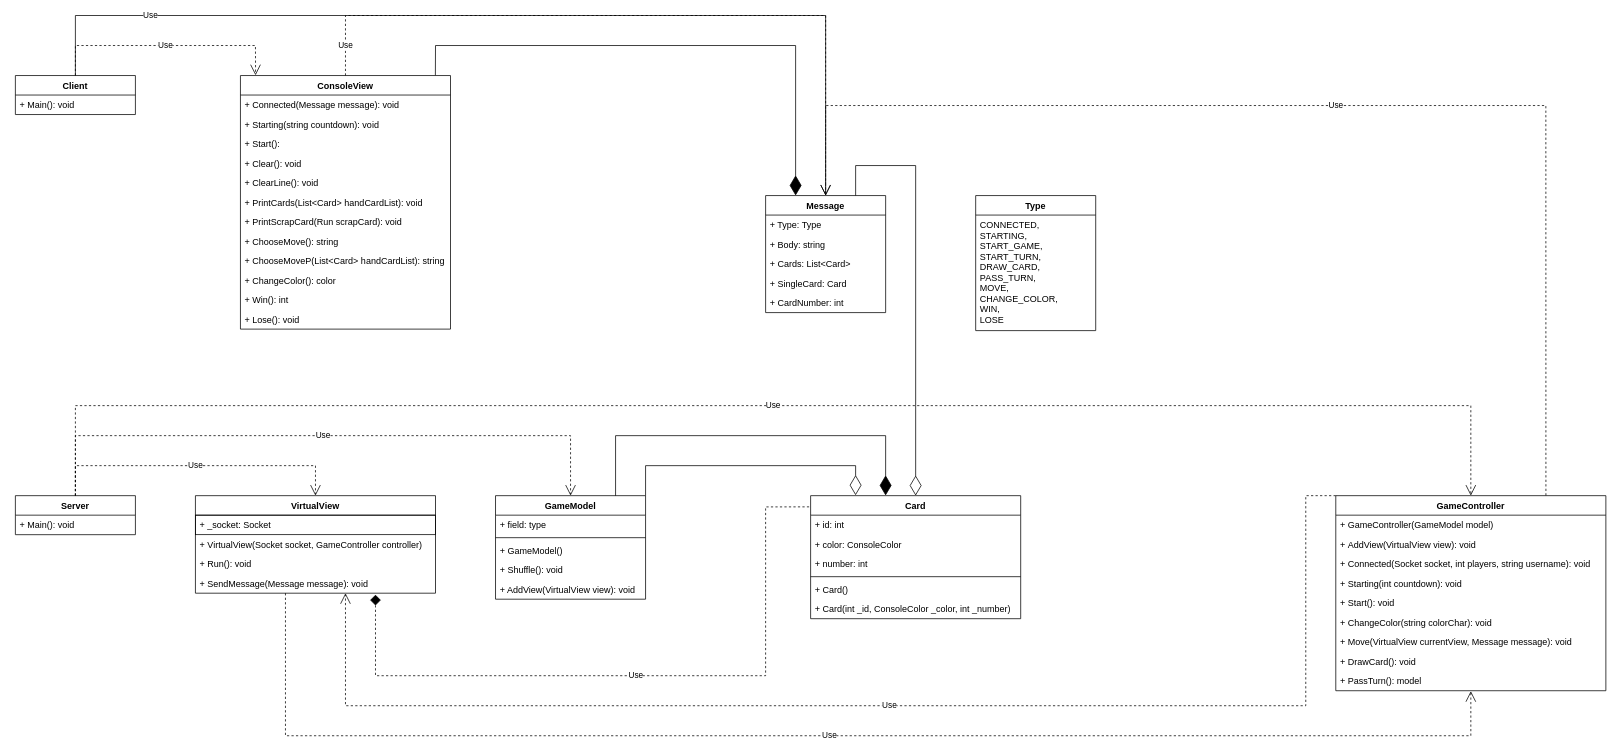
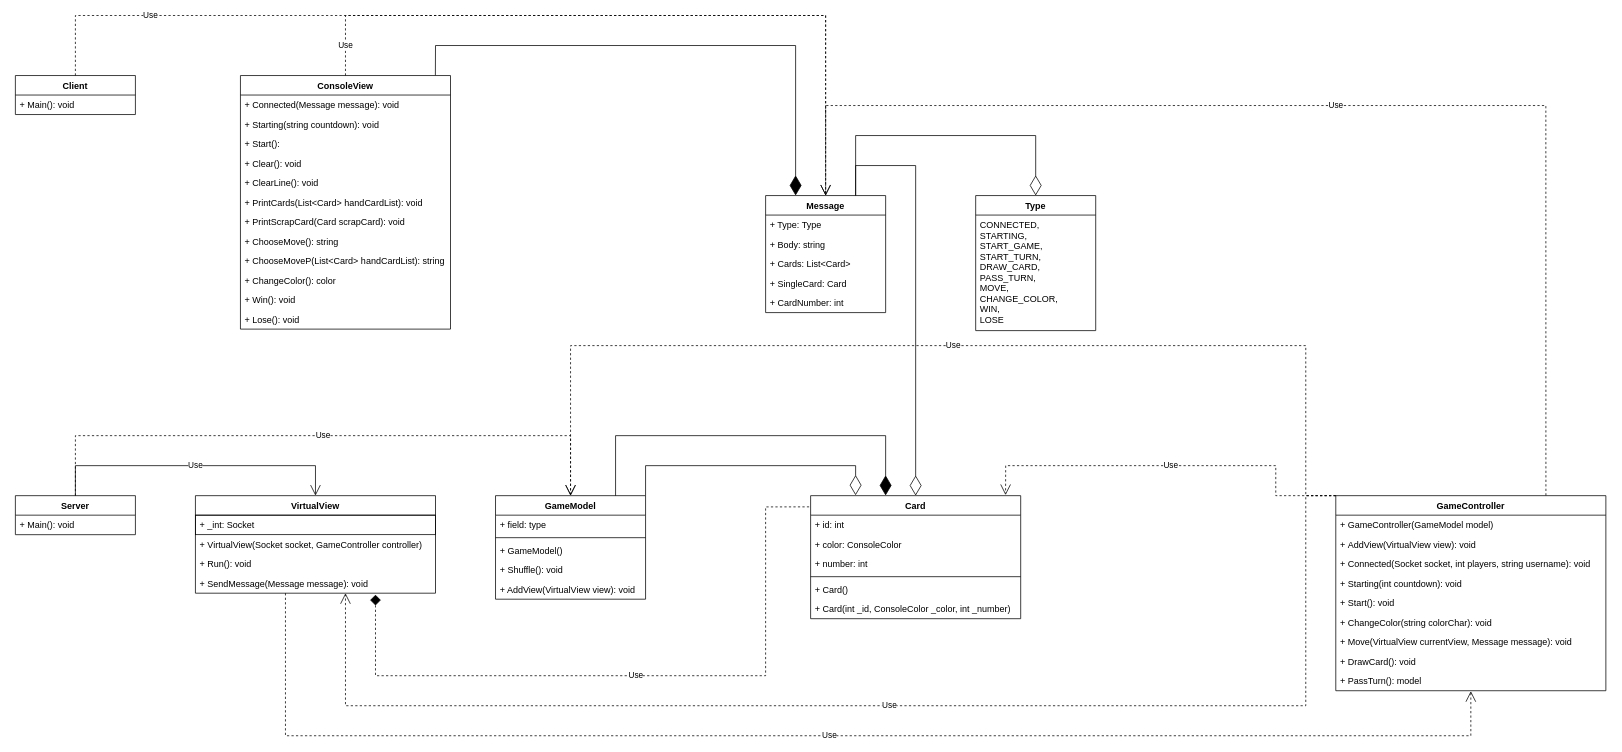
edge "Client" -> "Message": style solid -> dashed
edge "Client" -> "ConsoleView": removed, label "Use"
edge "Message" -> "Type": added
node "+ PrintScrapCard(Run scrapCard): void": label "+ PrintScrapCard(Run scrapCard): void" -> "+ PrintScrapCard(Card scrapCard): void"
node "+ Win(): int": label "+ Win(): int" -> "+ Win(): void"
edge "GameController" -> "GameModel": added, label "Use"
edge "Server" -> "GameController": removed, label "Use"
edge "Server" -> "VirtualView": style dashed -> solid
edge "GameController" -> "Card": added, label "Use"
node "+ _socket: Socket": label "+ _socket: Socket" -> "+ _int: Socket"
